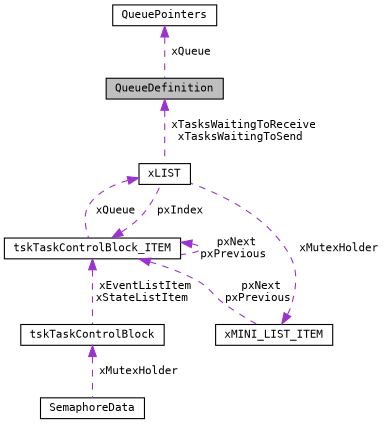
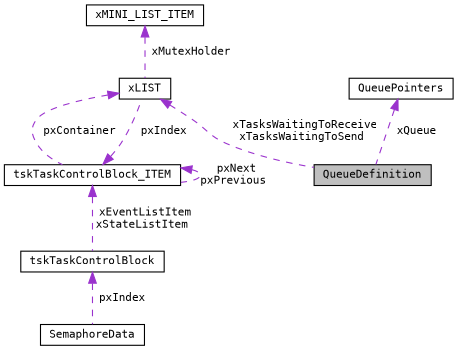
edge "xLIST" -> "QueueDefinition": reversed
edge "tskTaskControlBlock_ITEM" -> "xLIST": label " xQueue" -> " pxContainer"
edge "xMINI_LIST_ITEM" -> "tskTaskControlBlock_ITEM": removed, label "pxNext pxPrevious"
edge "SemaphoreData" -> "tskTaskControlBlock": label " xMutexHolder" -> " pxIndex"
